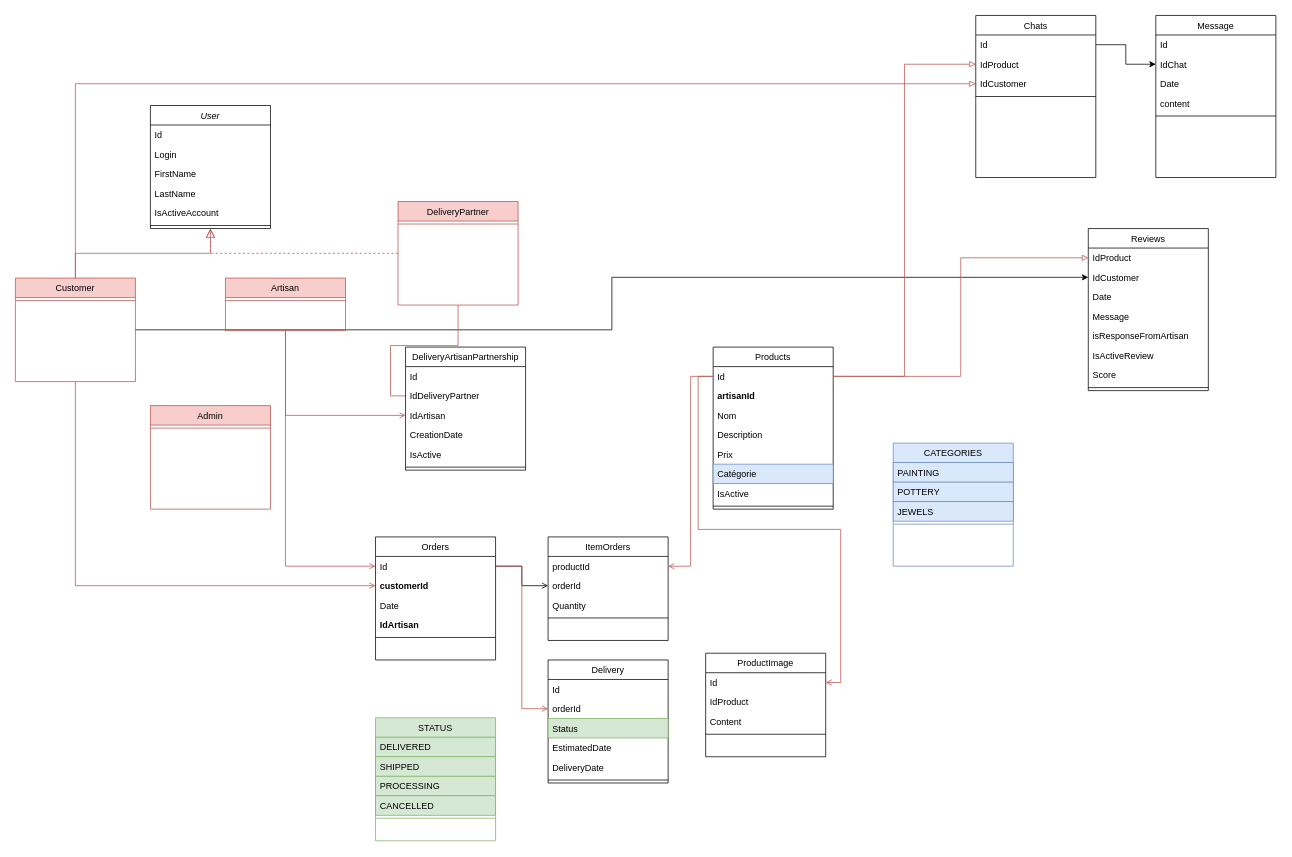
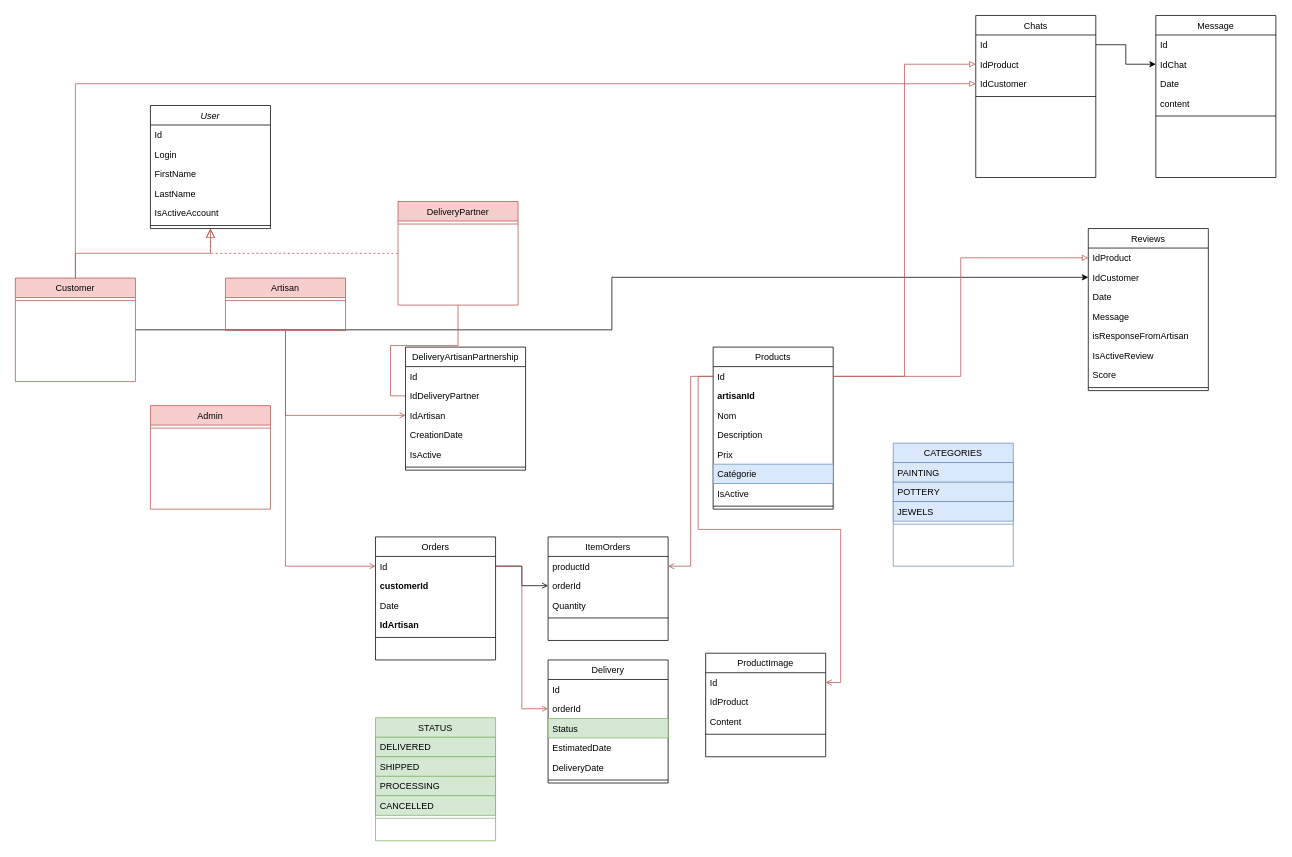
edge "Customer" -> "customerId": removed
